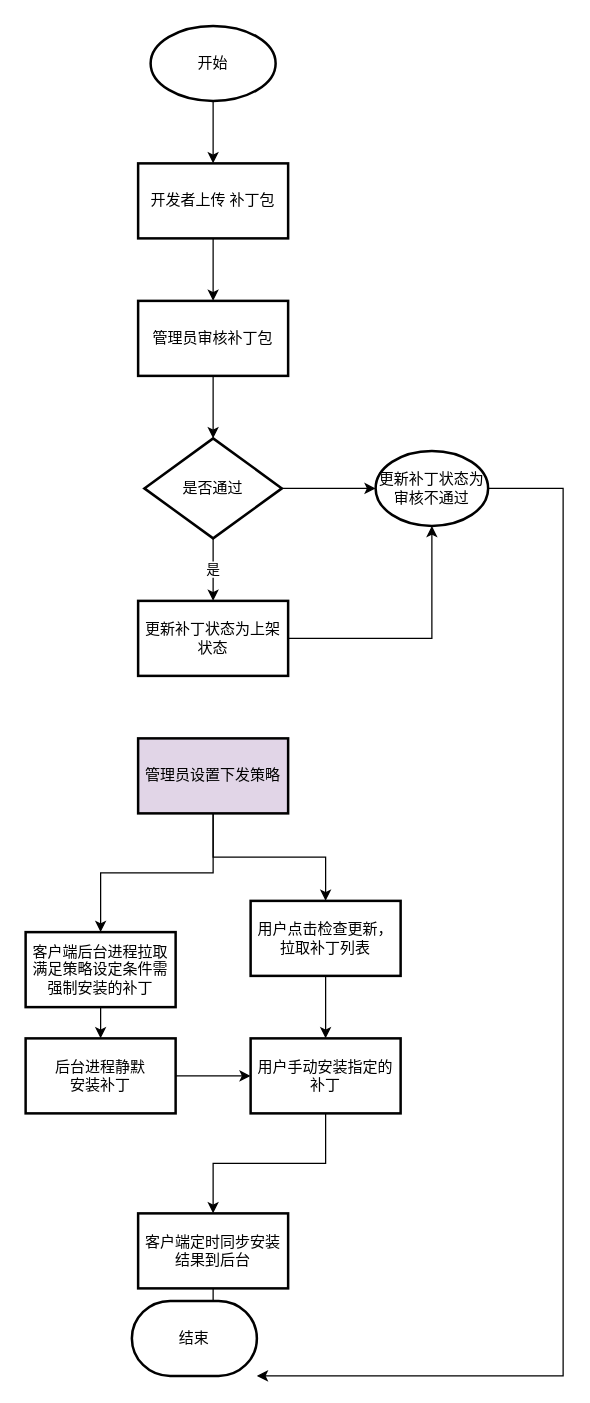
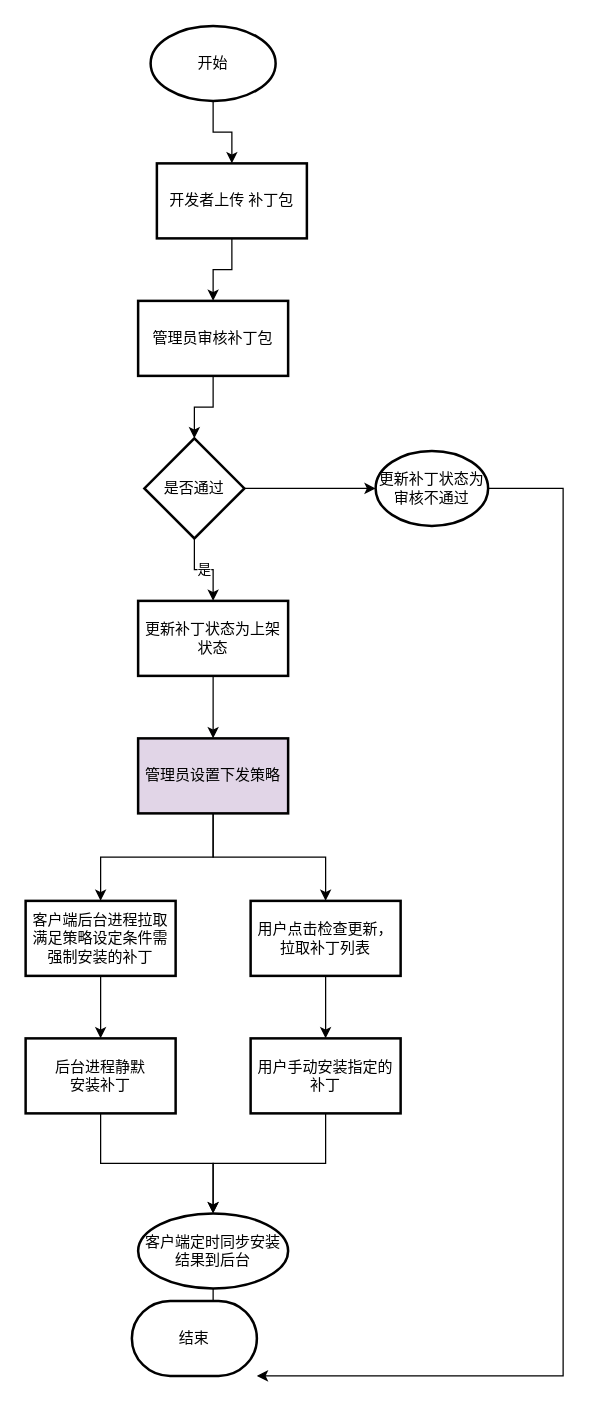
node "开发者上传 补丁包": moved (213, 201) -> (232, 201)
node "是否通过": size 138x100 -> 100x100
edge "更新补丁状态为上架状态" -> "更新补丁状态为审核不通过": now "更新补丁状态为上架状态" -> "管理员设置下发策略"
node "客户端后台进程拉取满足策略设定条件需强制安装的补丁": moved (101, 969) -> (101, 938)
edge "后台进程静默 安装补丁" -> "用户手动安装指定的补丁": now "后台进程静默 安装补丁" -> "客户端定时同步安装结果到后台"
node "客户端定时同步安装结果到后台": shape rectangle -> ellipse
